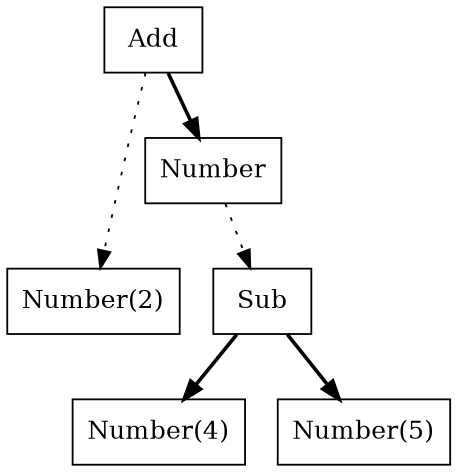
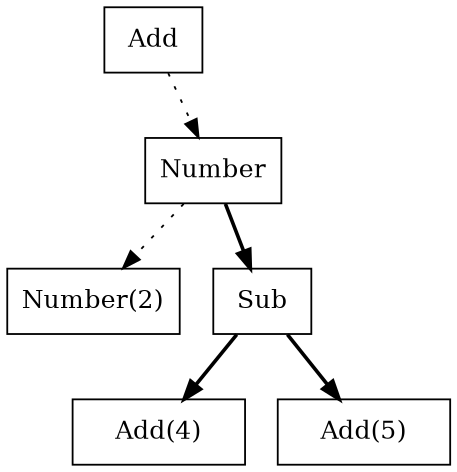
edge "Add" -> "Number": style bold -> dotted
edge "Add" -> "Number(2)": now "Number" -> "Number(2)"
edge "Number" -> "Sub": style dotted -> bold
node "Number(4)": label "Number(4)" -> "Add(4)"
node "Number(5)": label "Number(5)" -> "Add(5)"
